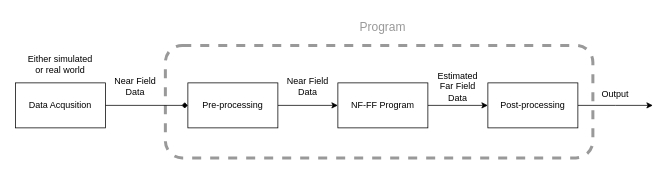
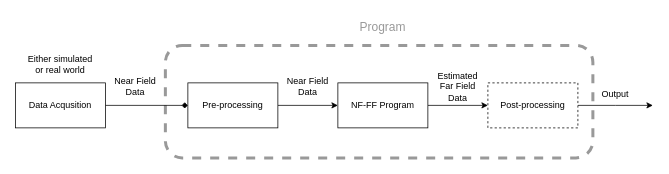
node "Post-processing": style solid -> dashed
